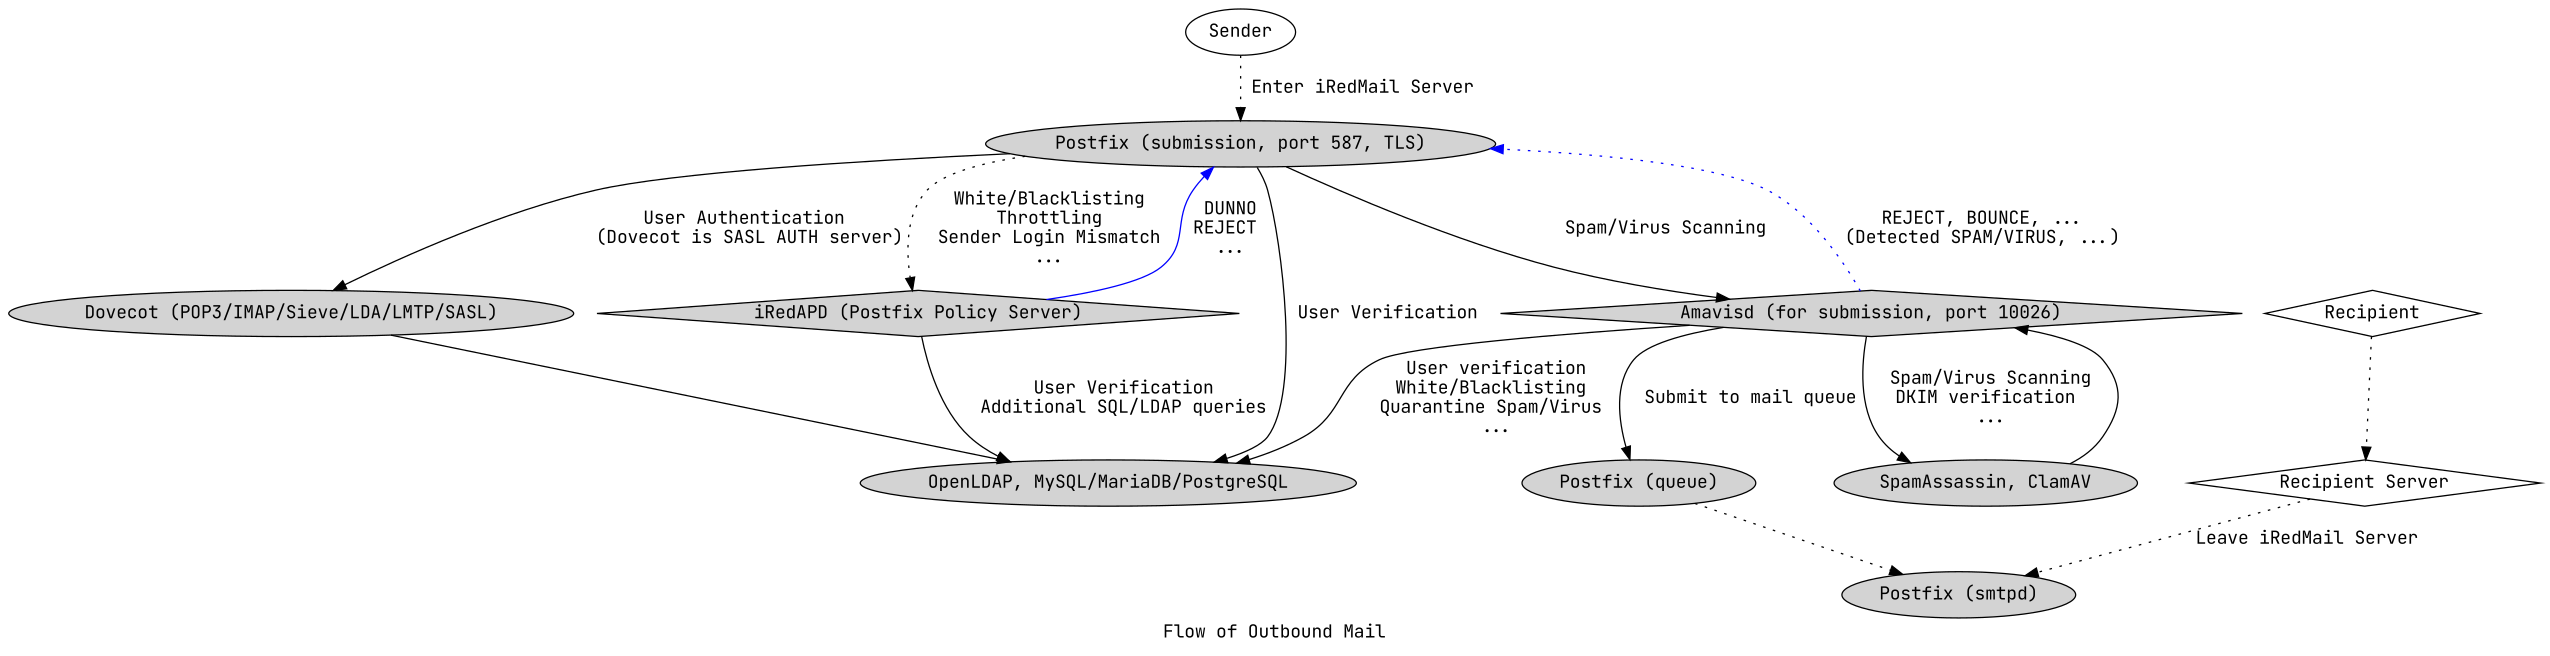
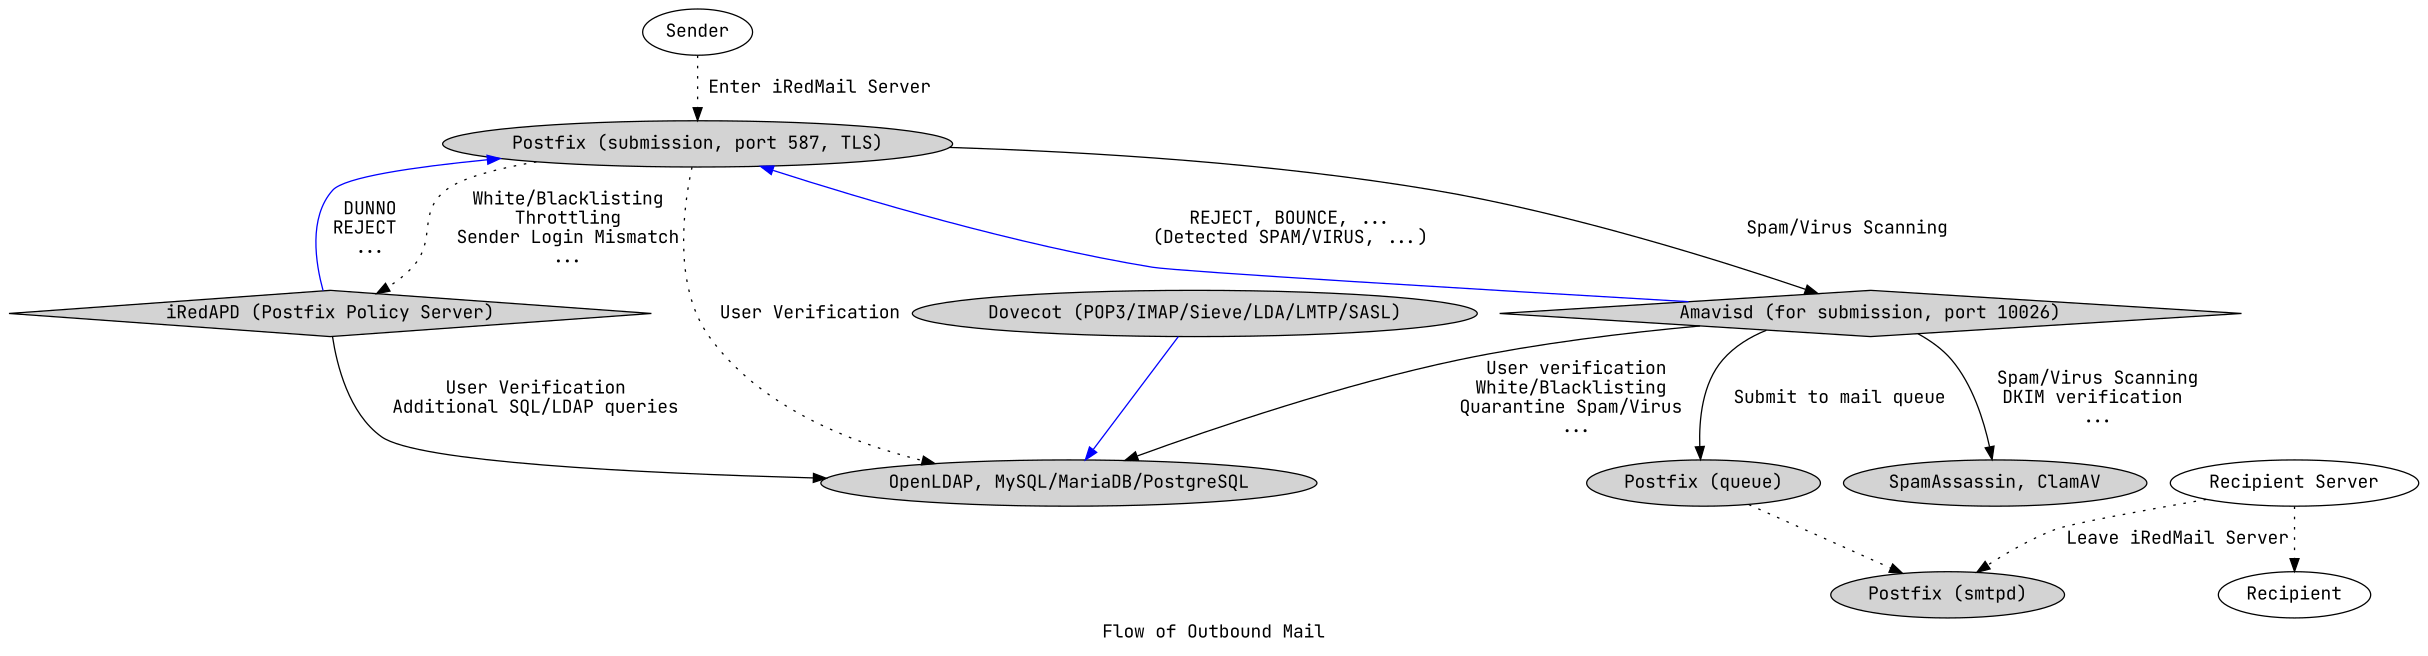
edge "Amavisd (for submission, port 10026)" -> "Postfix (submission, port 587, TLS)": style dotted -> solid
edge "Postfix (submission, port 587, TLS)" -> "Dovecot (POP3/IMAP/Sieve/LDA/LMTP/SASL)": removed, label "User Authentication (Dovecot is SASL AUTH server)"
node "Recipient": shape diamond -> ellipse
edge "Postfix (submission, port 587, TLS)" -> "OpenLDAP, MySQL/MariaDB/PostgreSQL": style solid -> dotted
edge "SpamAssassin, ClamAV" -> "Amavisd (for submission, port 10026)": removed
edge "Recipient" -> "Recipient Server": reversed
edge "Dovecot (POP3/IMAP/Sieve/LDA/LMTP/SASL)" -> "OpenLDAP, MySQL/MariaDB/PostgreSQL": color black -> blue
node "Recipient Server": shape diamond -> ellipse
